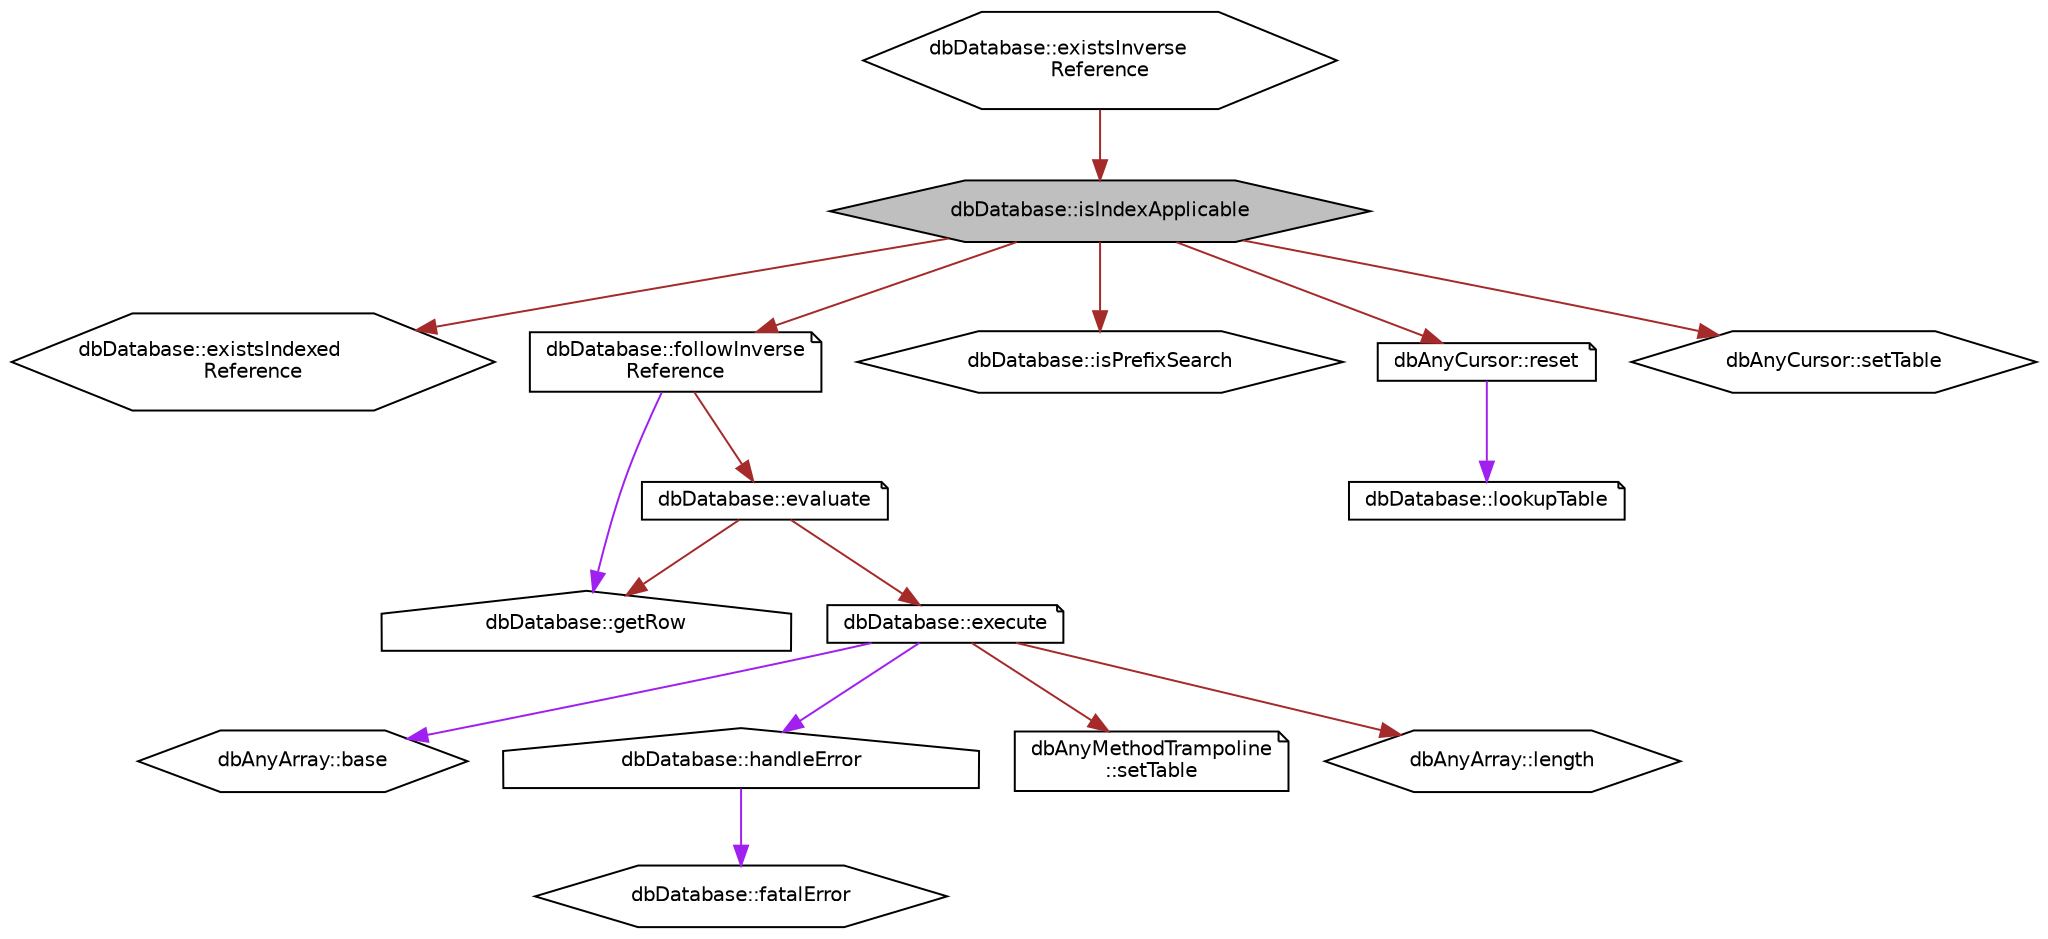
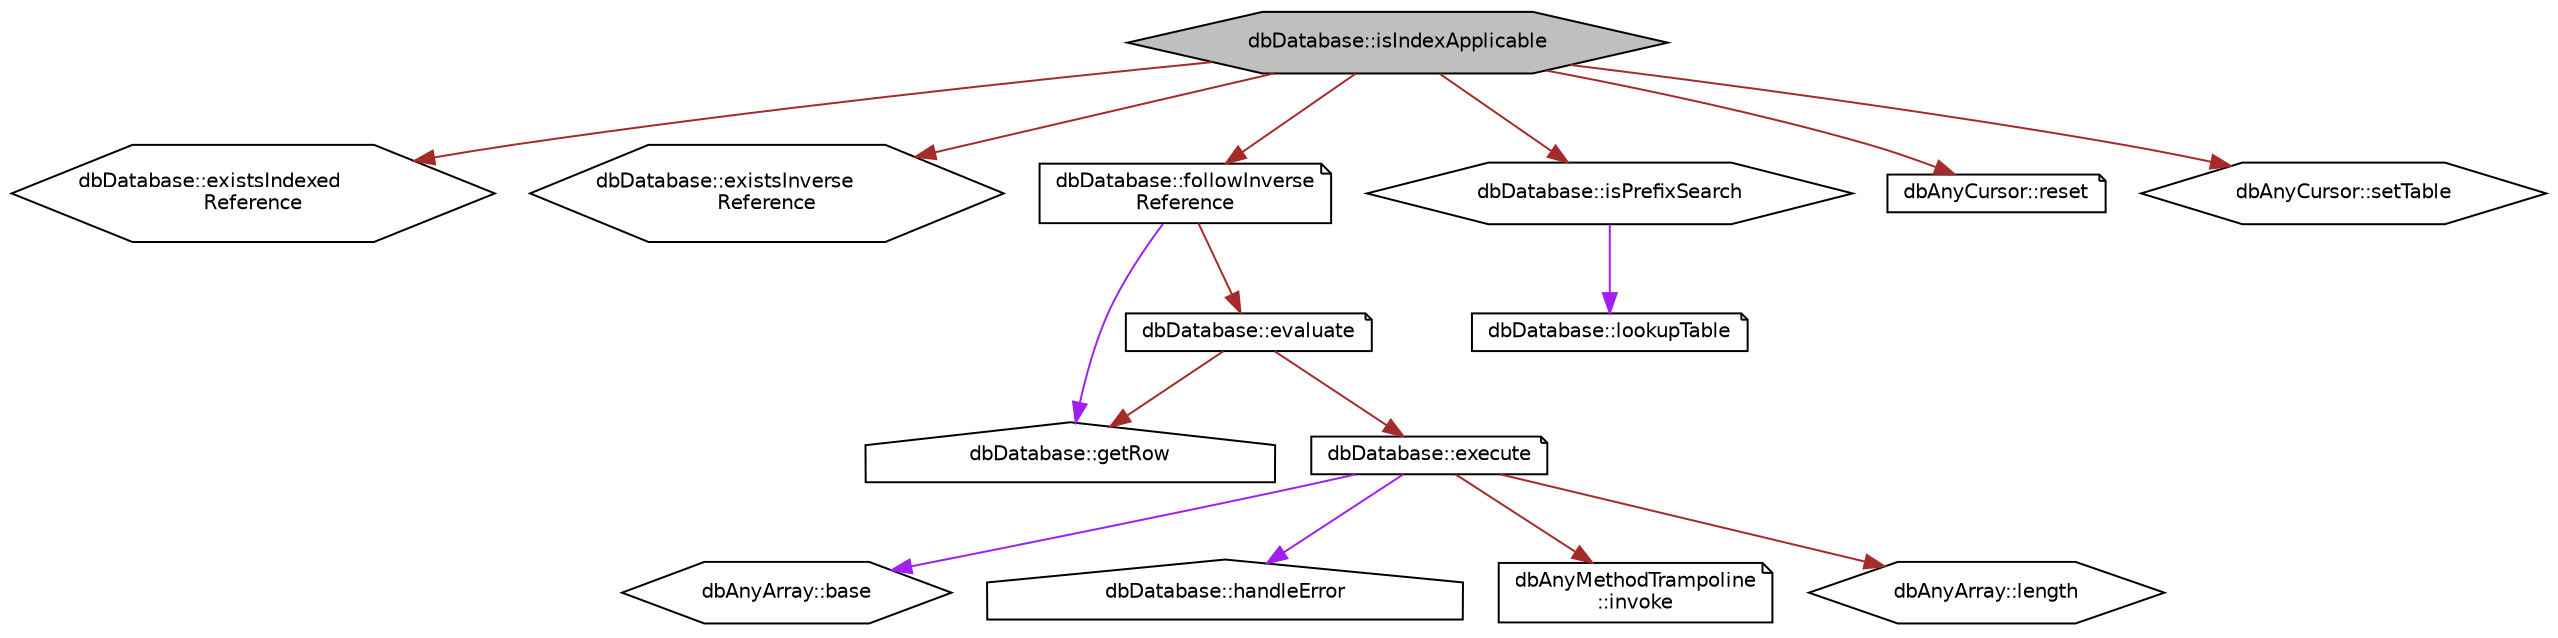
edge "dbDatabase::existsInverse Reference" -> "dbDatabase::isIndexApplicable": reversed
edge "dbAnyCursor::reset" -> "dbDatabase::lookupTable": now "dbDatabase::isPrefixSearch" -> "dbDatabase::lookupTable"
node "dbAnyMethodTrampoline ::setTable": label "dbAnyMethodTrampoline ::setTable" -> "dbAnyMethodTrampoline ::invoke"
node "dbDatabase::fatalError": removed
